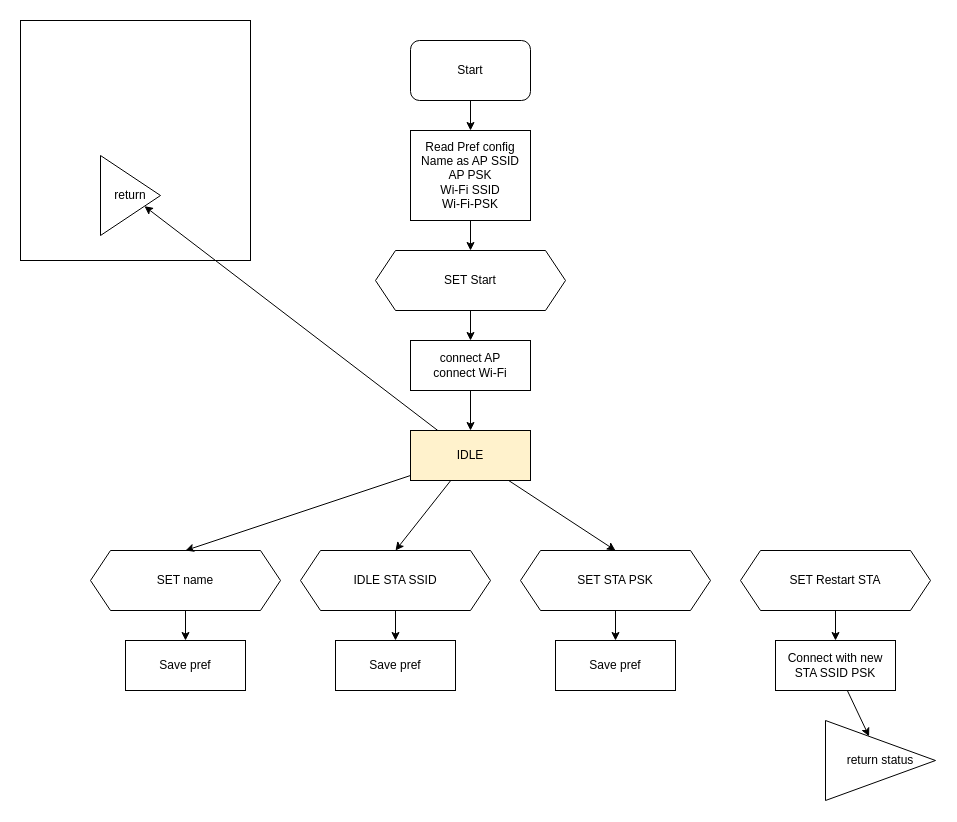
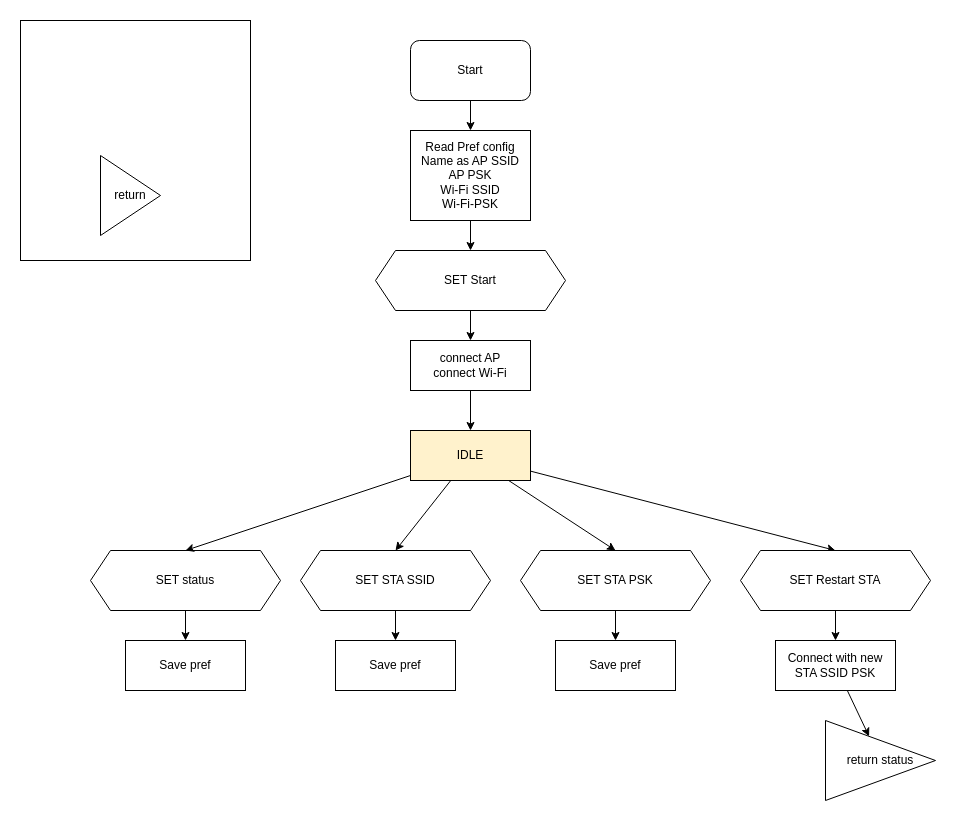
edge "IDLE" -> "return": now "IDLE" -> "SET Restart STA"
node "SET name": label "SET name" -> "SET status"
node "IDLE STA SSID": label "IDLE STA SSID" -> "SET STA SSID"
